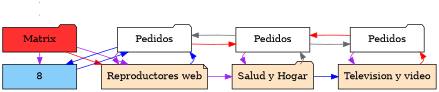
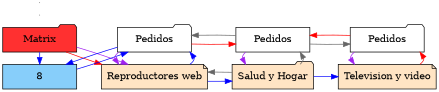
edge "Matrix" -> "8": color purple -> blue
edge "Salud y Hogar" -> "Reproductores web": added
edge "Reproductores web" -> "Salud y Hogar": color purple -> blue
node "Television y video": shape box -> note
